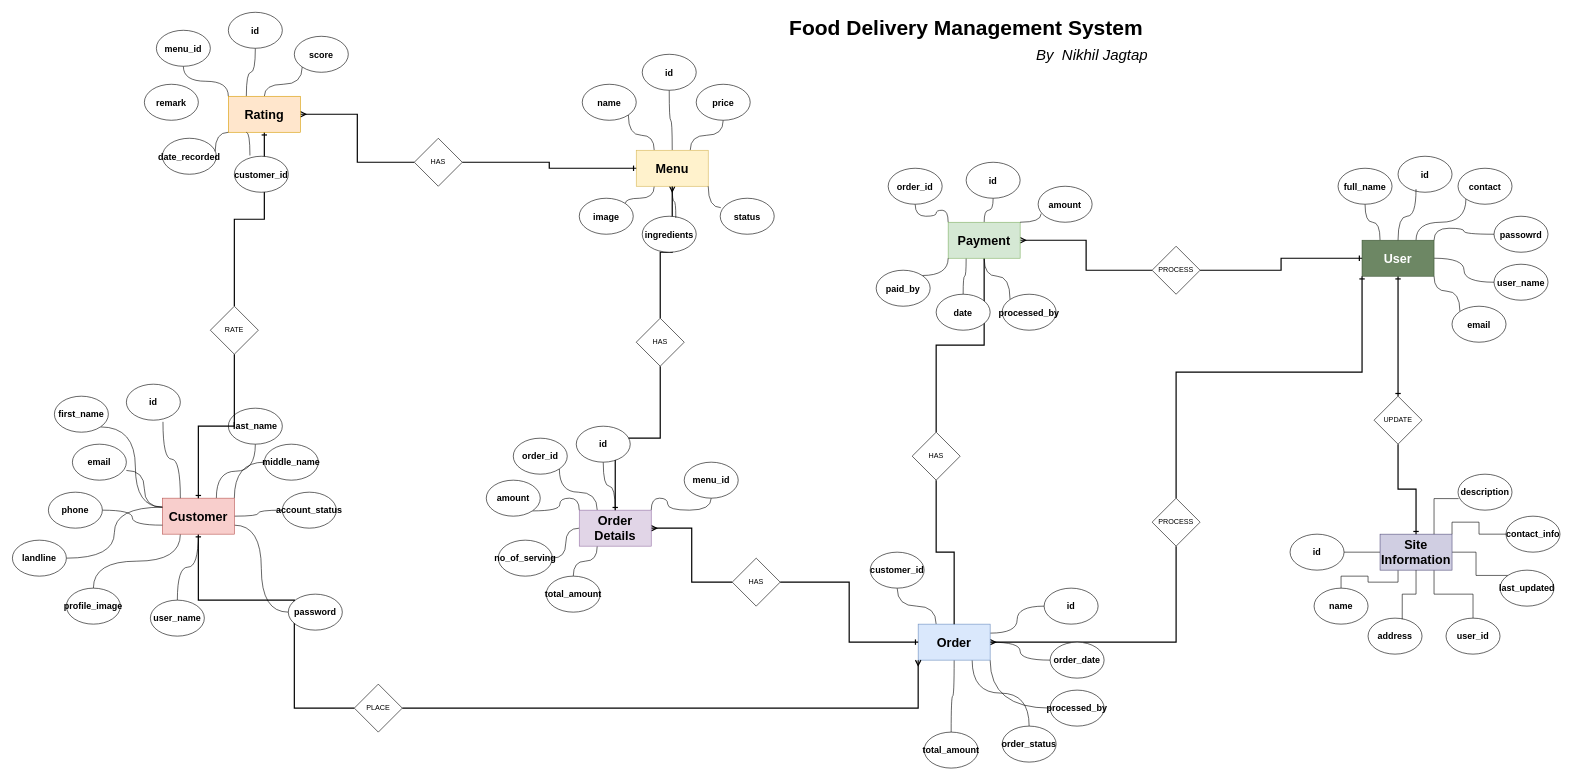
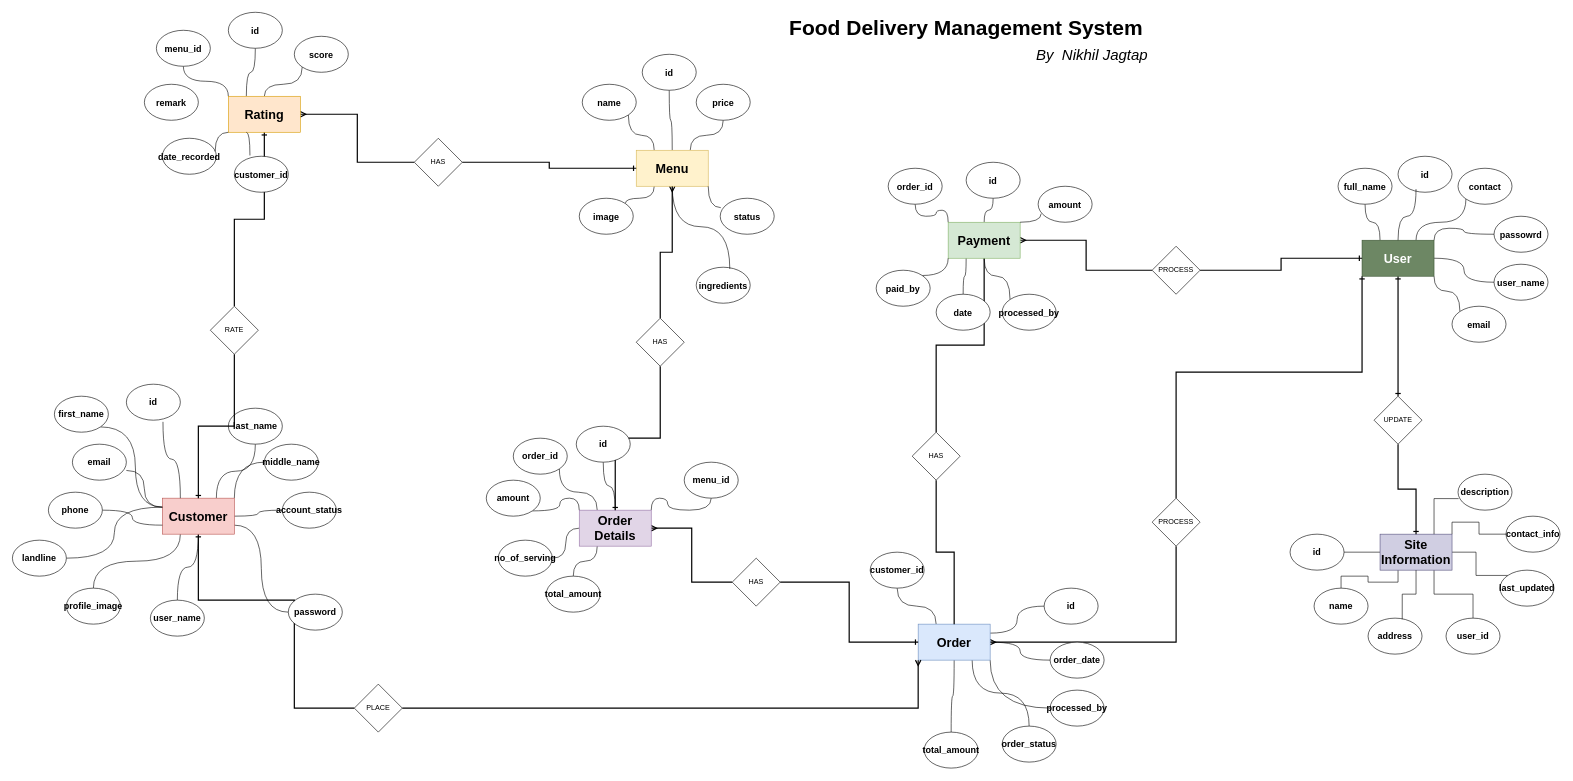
node "ingredients": moved (669, 234) -> (723, 285)
